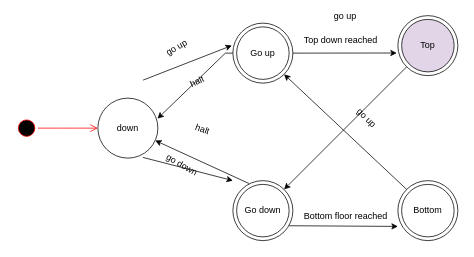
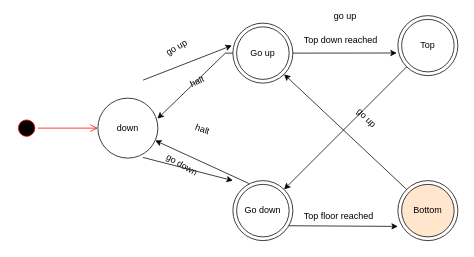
node "Top": fillcolor #e1d5e7 -> #ffffff
node "Bottom": fillcolor #ffffff -> #ffe6cc
node "Bottom floor reached": label "Bottom floor reached" -> "Top floor reached"
